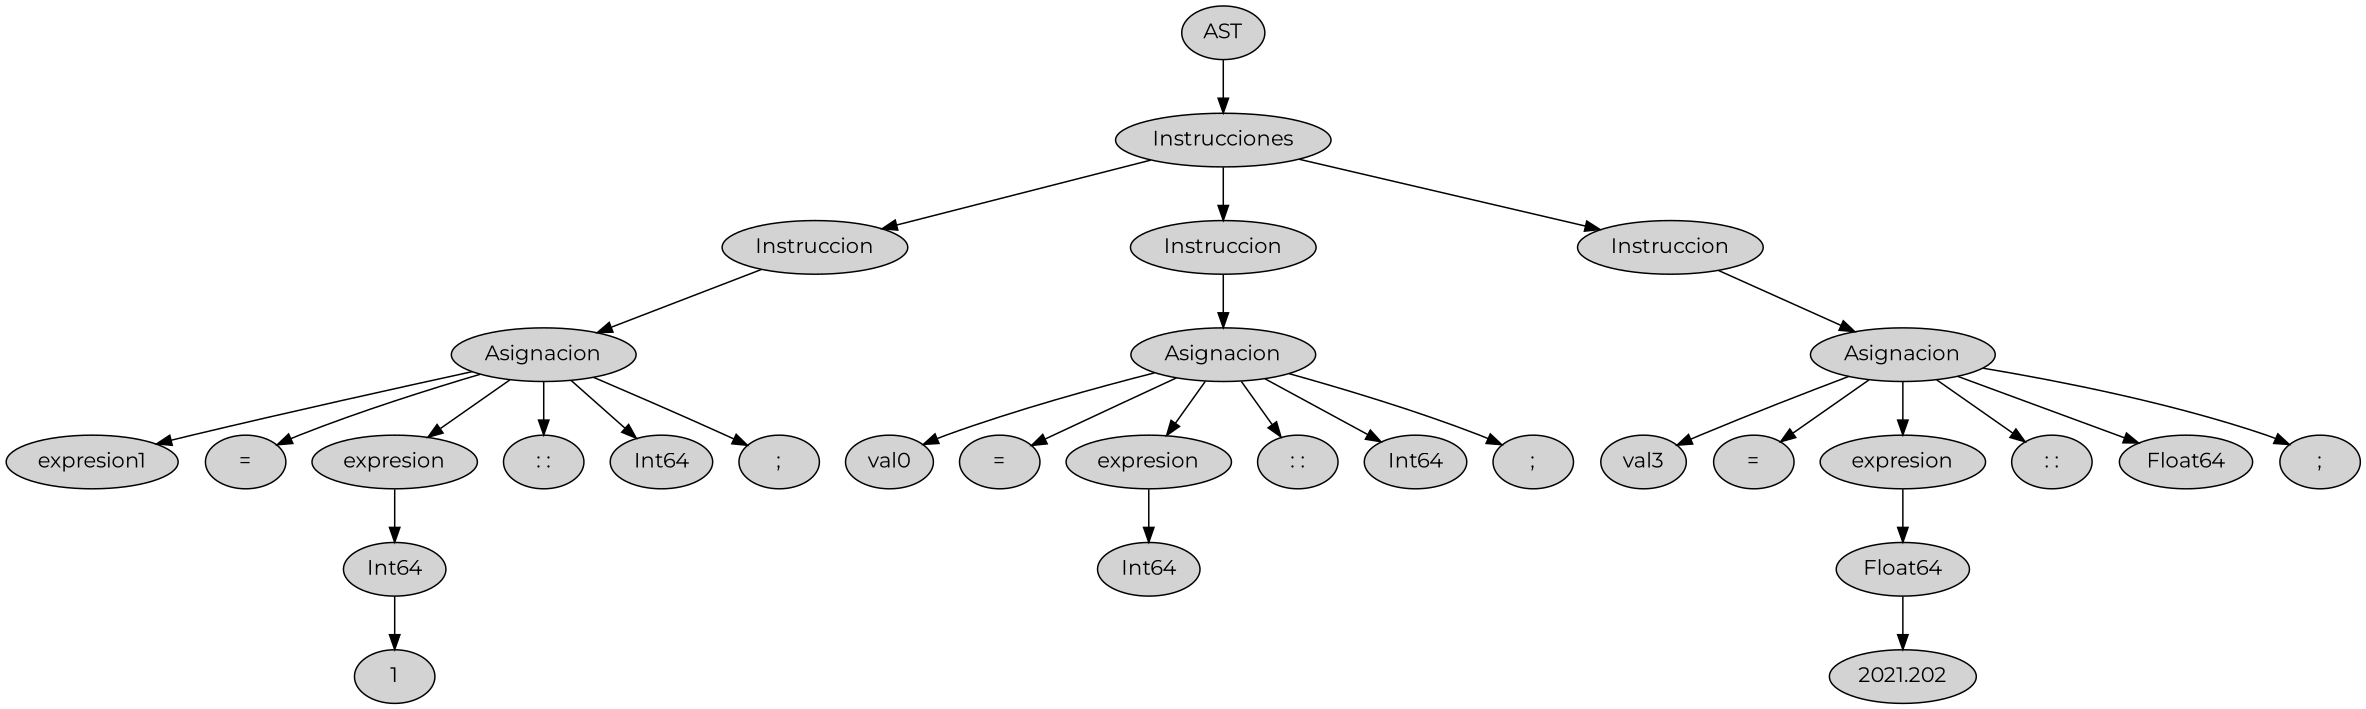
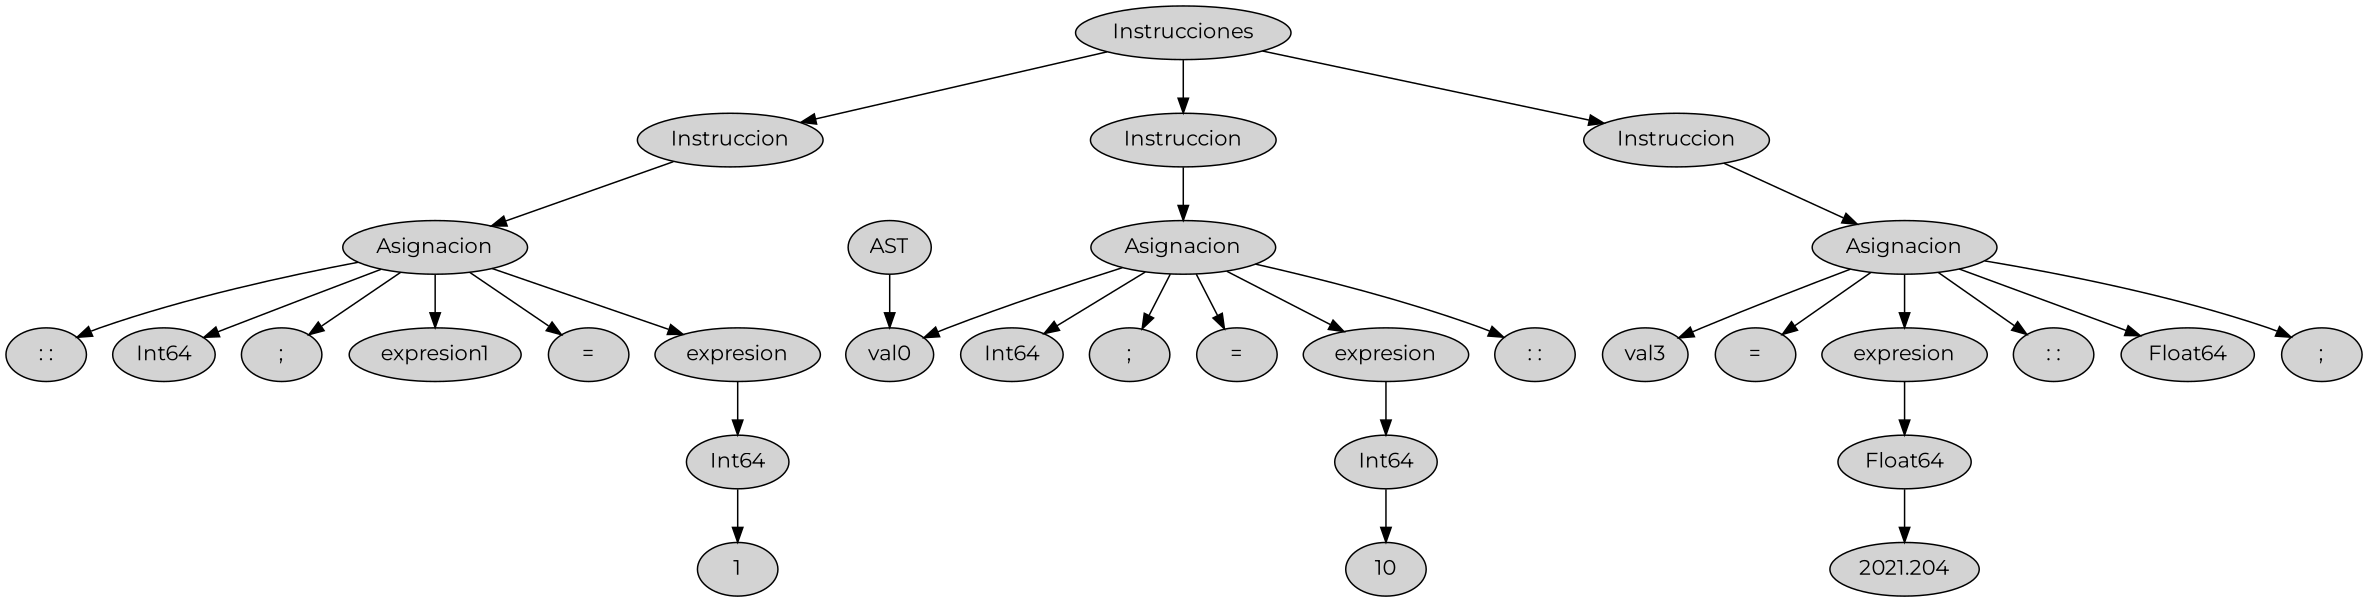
edge "AST" -> "Instrucciones": now "AST" -> "val0"
node "10": added
node "2021.202": label "2021.202" -> "2021.204"
